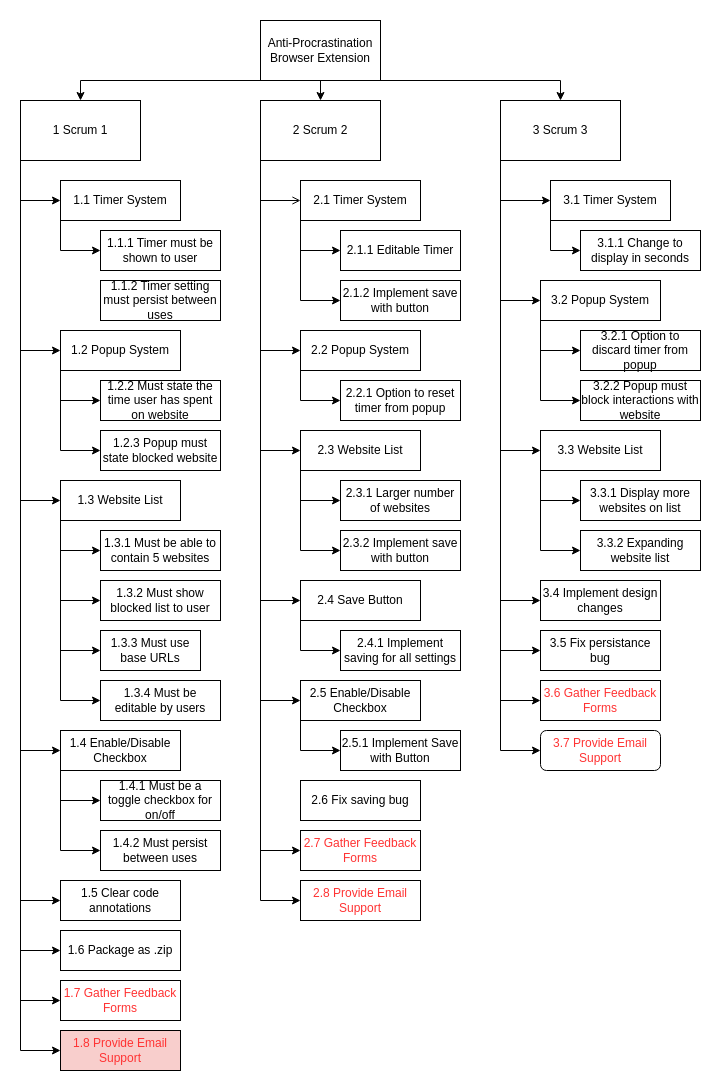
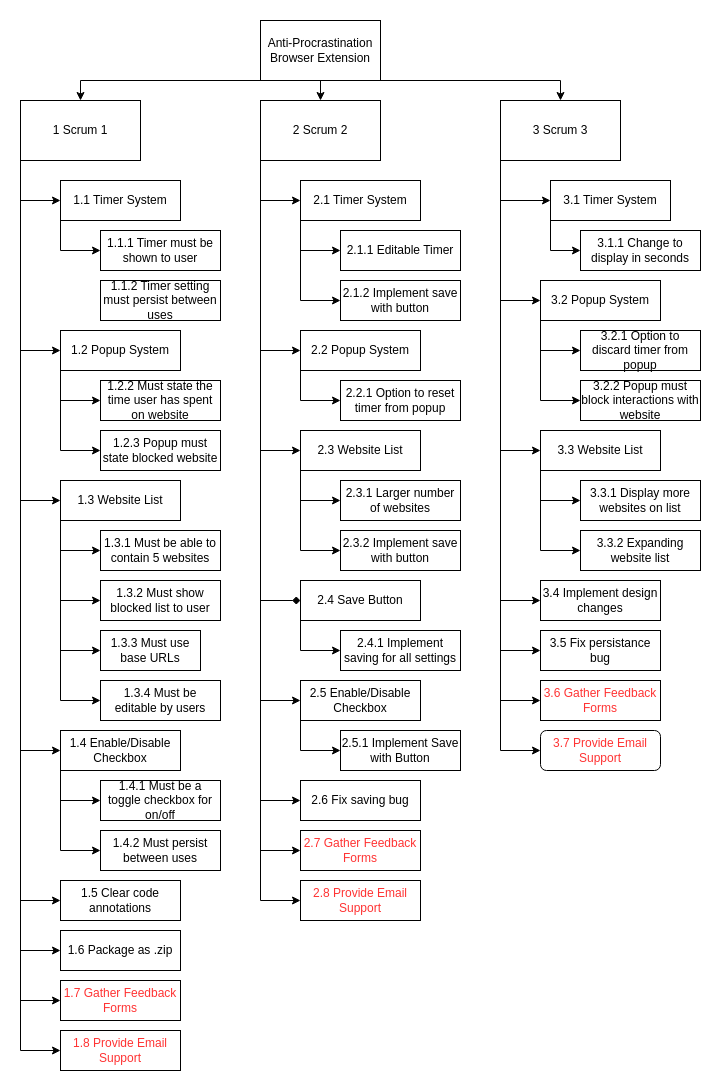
edge "2 Scrum 2" -> "2.1 Timer System": arrowhead open -> classic
edge "2 Scrum 2" -> "2.4 Save Button": arrowhead classic -> diamond
edge "2 Scrum 2" -> "2.6 Fix saving bug": added
node "1.8 Provide Email Support": fillcolor #f8cecc -> #ffffff
